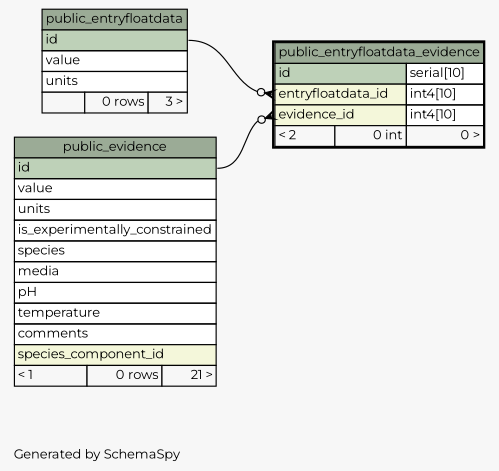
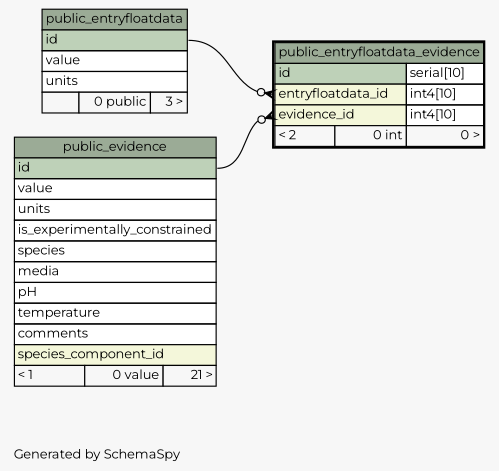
node "public_entryfloatdata": text "0 rows" -> "0 public"
node "public_evidence": text "0 rows" -> "0 value"
